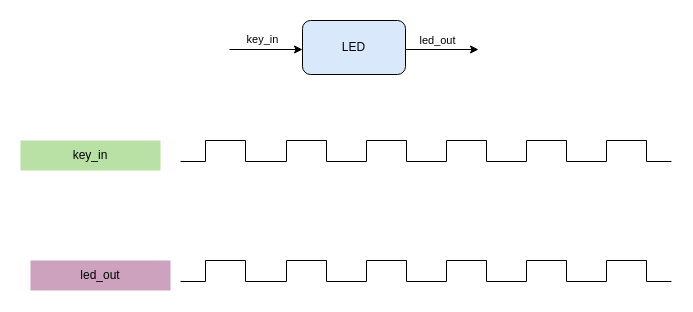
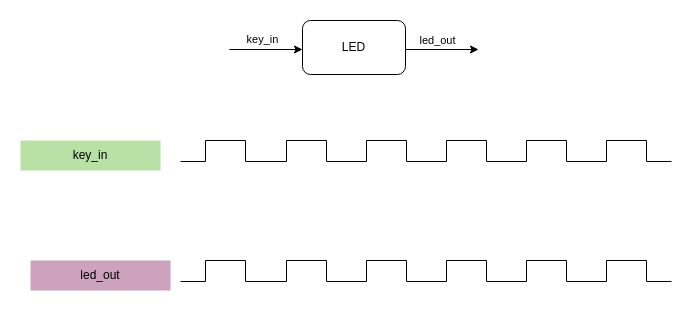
node "LED": fillcolor #dae8fc -> #ffffff
